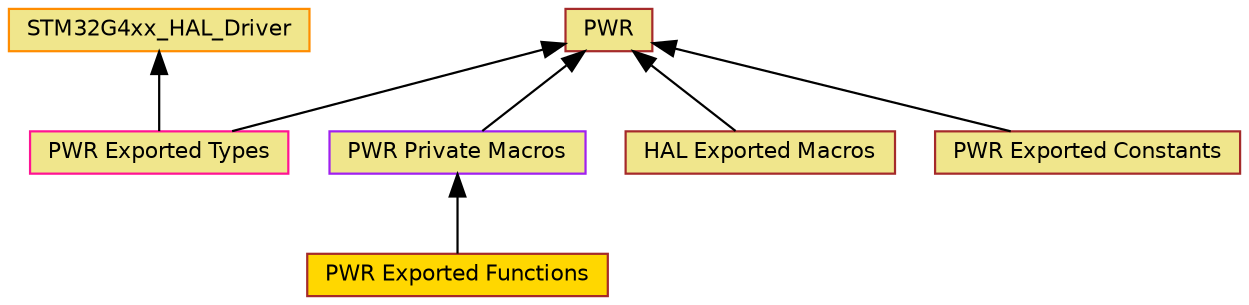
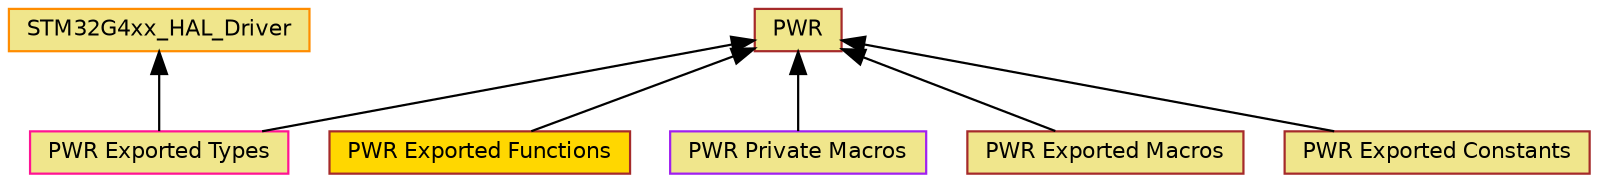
node "HAL Exported Macros": label "HAL Exported Macros" -> "PWR Exported Macros"
edge "PWR Exported Functions" -> "PWR Private Macros": now "PWR Exported Functions" -> "PWR"
